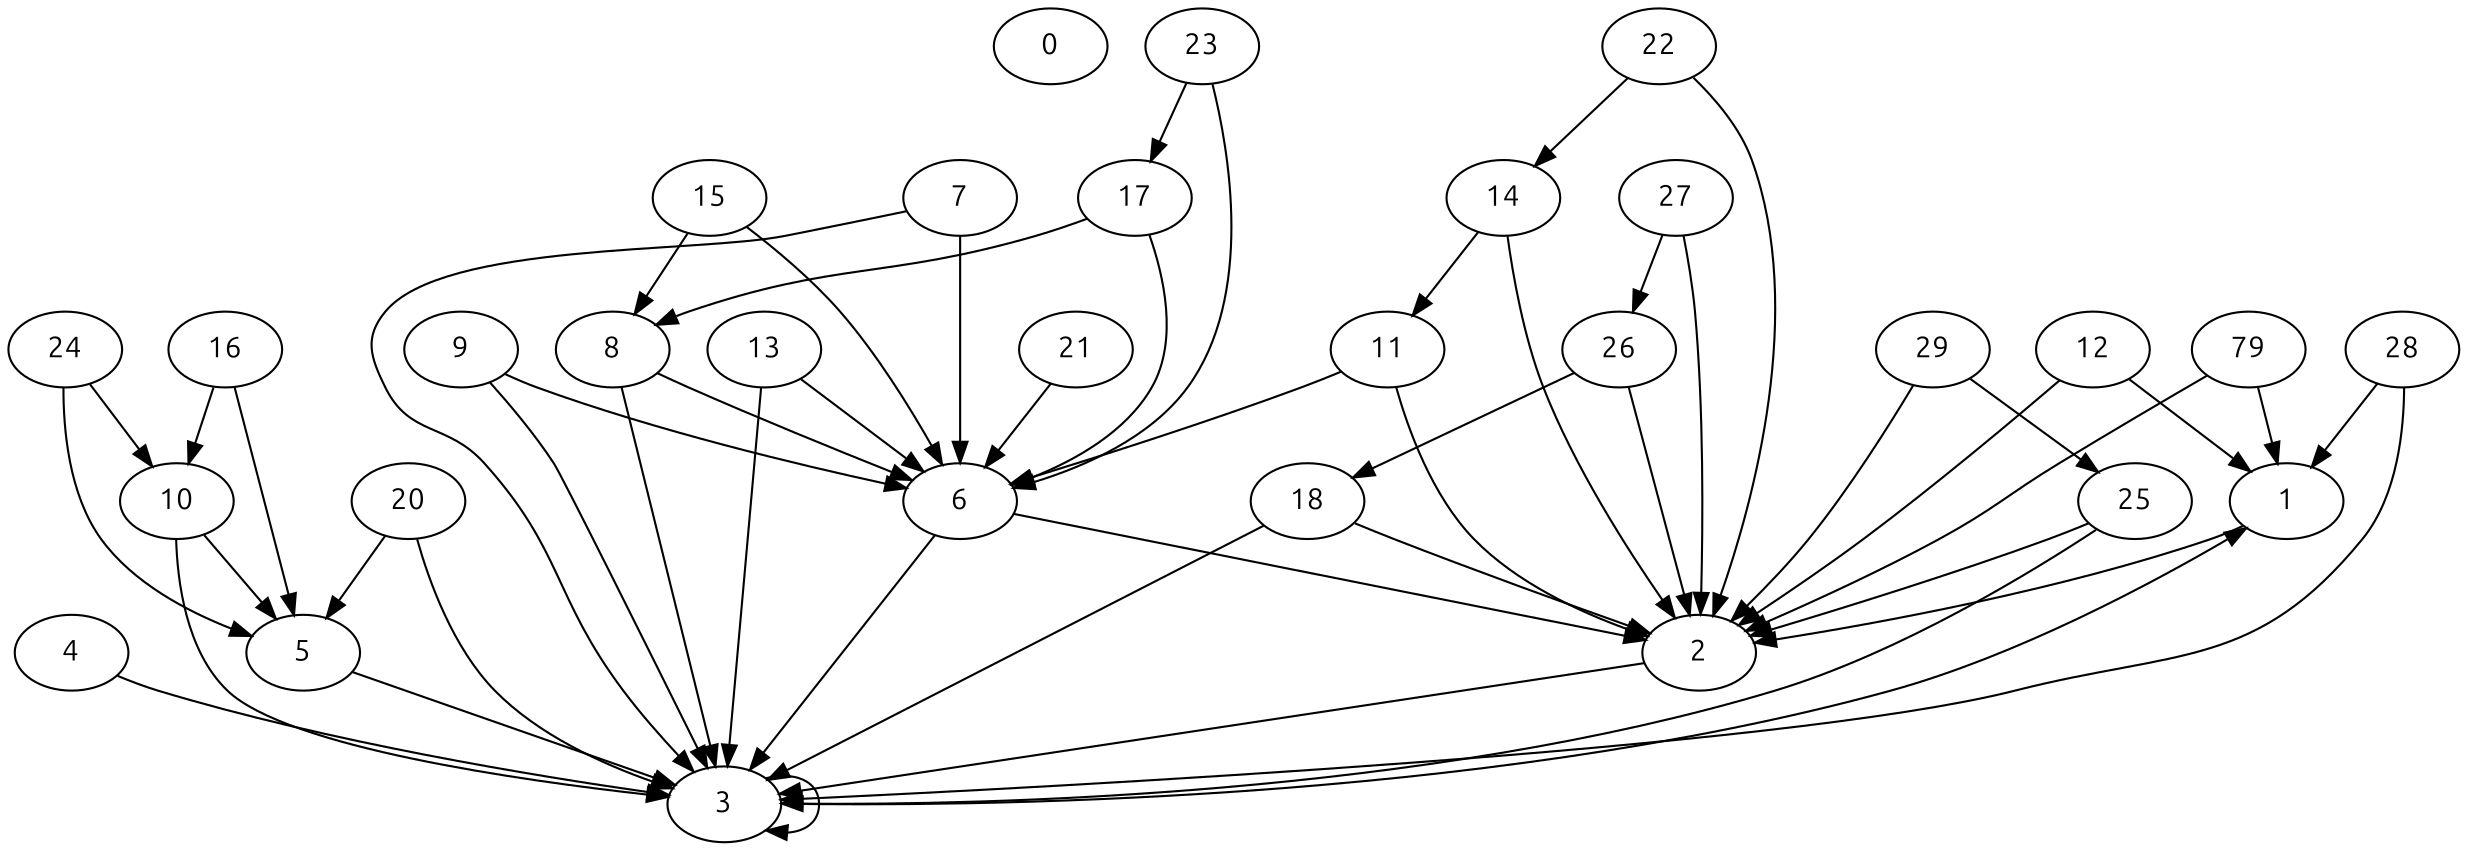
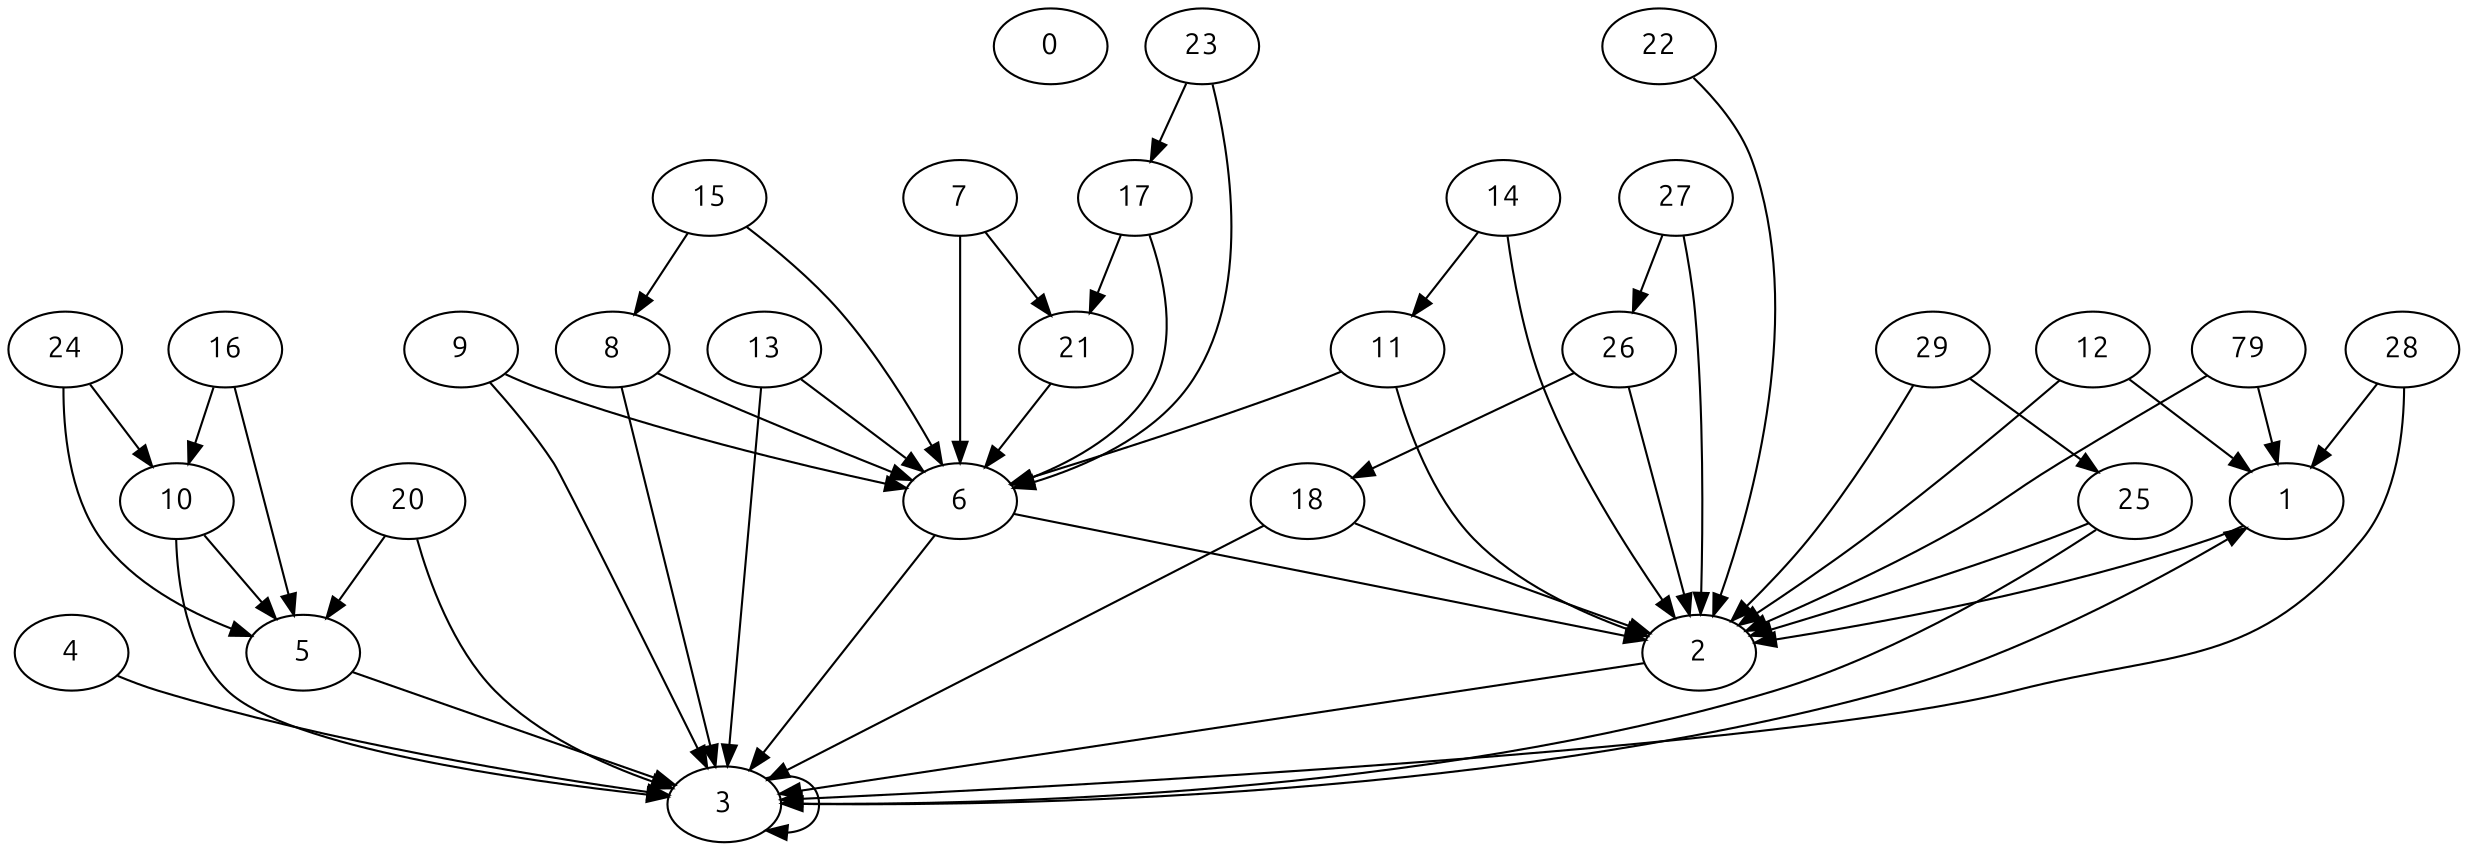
edge "22" -> "14": removed
edge "17" -> "8": now "17" -> "21"
edge "7" -> "3": now "7" -> "21"
